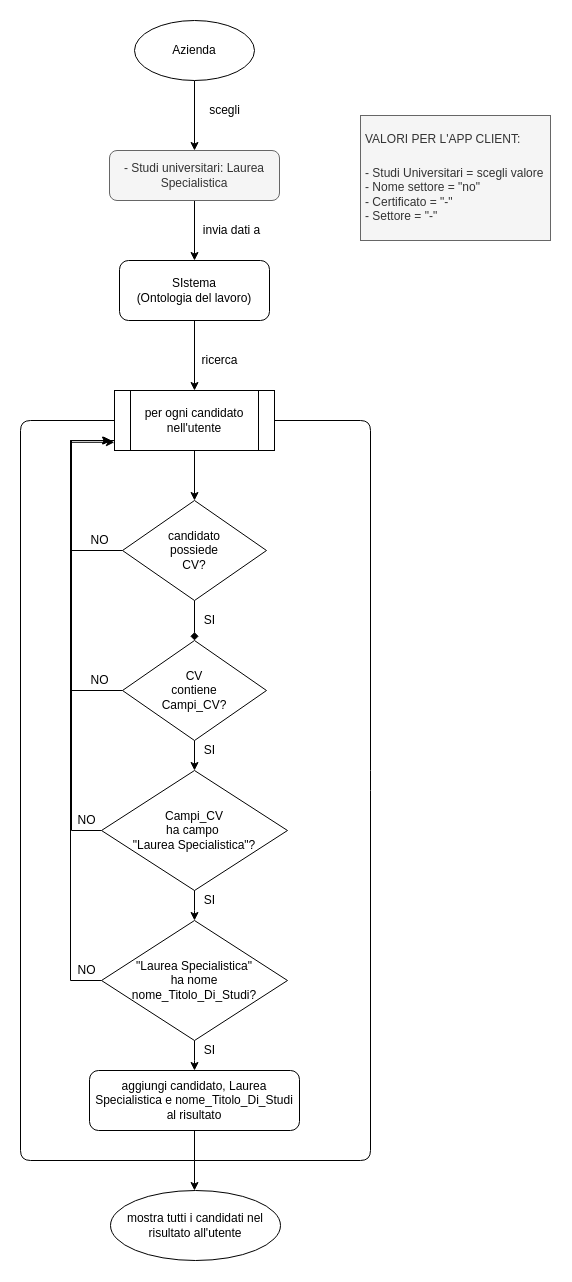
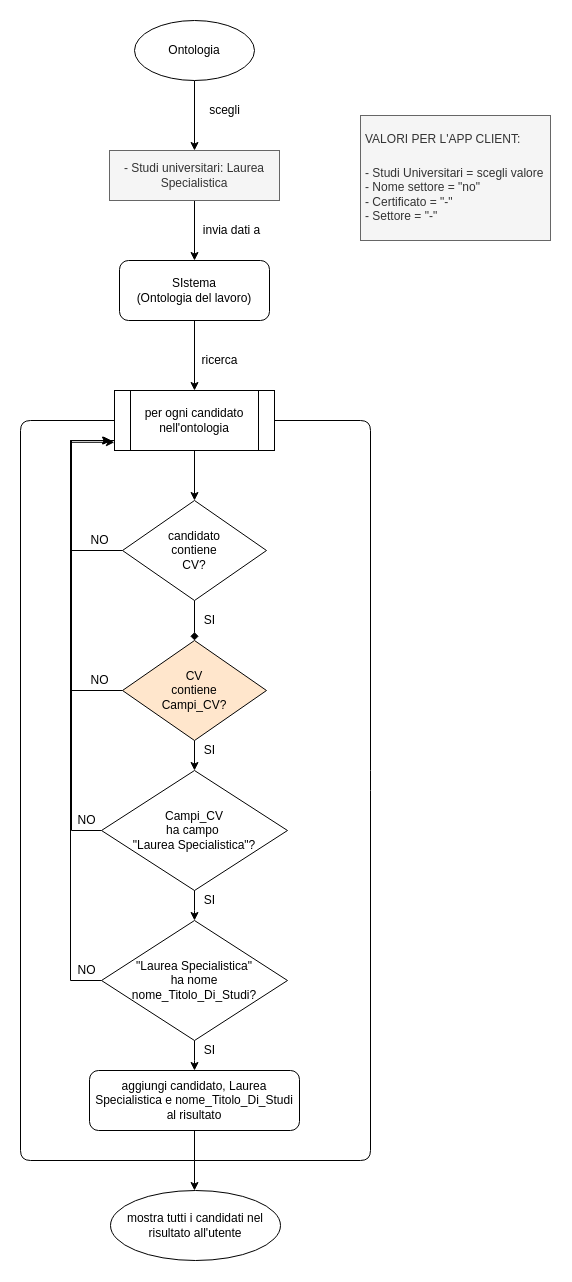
node "Azienda": label "Azienda" -> "Ontologia"
node "- Studi universitari: Laurea Specialistica": shape rounded rectangle -> rectangle
node "per ogni candidato nell'utente": label "per ogni candidato nell'utente" -> "per ogni candidato nell'ontologia"
node "candidato possiede CV?": label "candidato possiede CV?" -> "candidato contiene CV?"
node "CV contiene Campi_CV?": fillcolor #ffffff -> #ffe6cc
